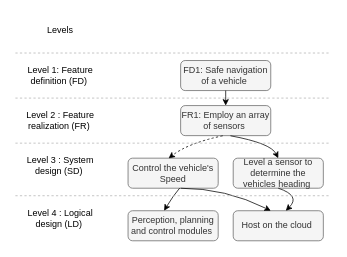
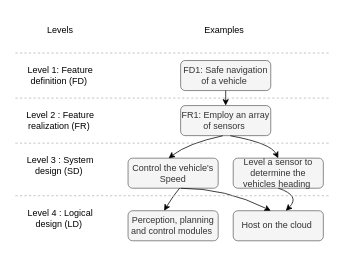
node "Examples": added
edge "FR1: Employ an array of sensors" -> "Control the vehicle's Speed": style dashed -> solid
